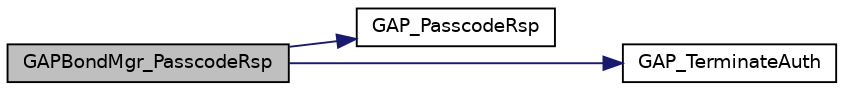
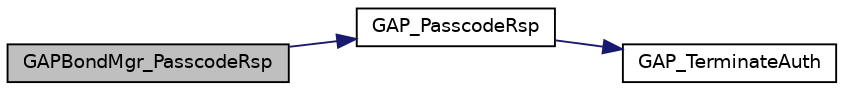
edge "GAPBondMgr_PasscodeRsp" -> "GAP_TerminateAuth": now "GAP_PasscodeRsp" -> "GAP_TerminateAuth"
